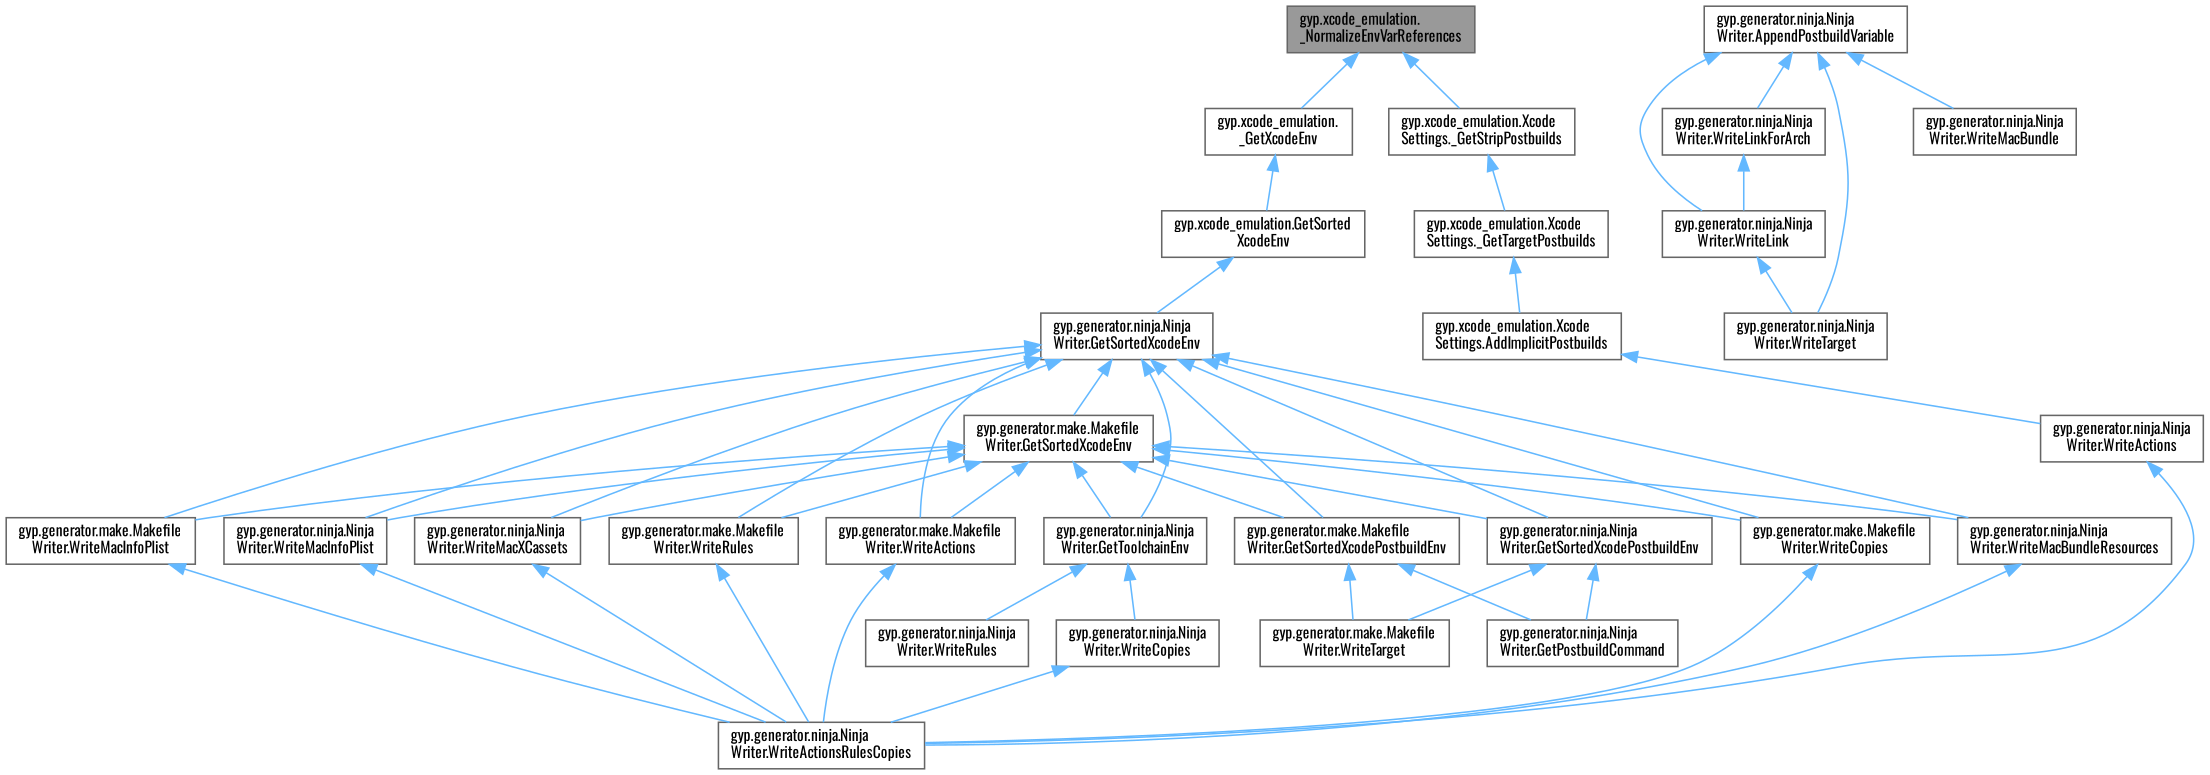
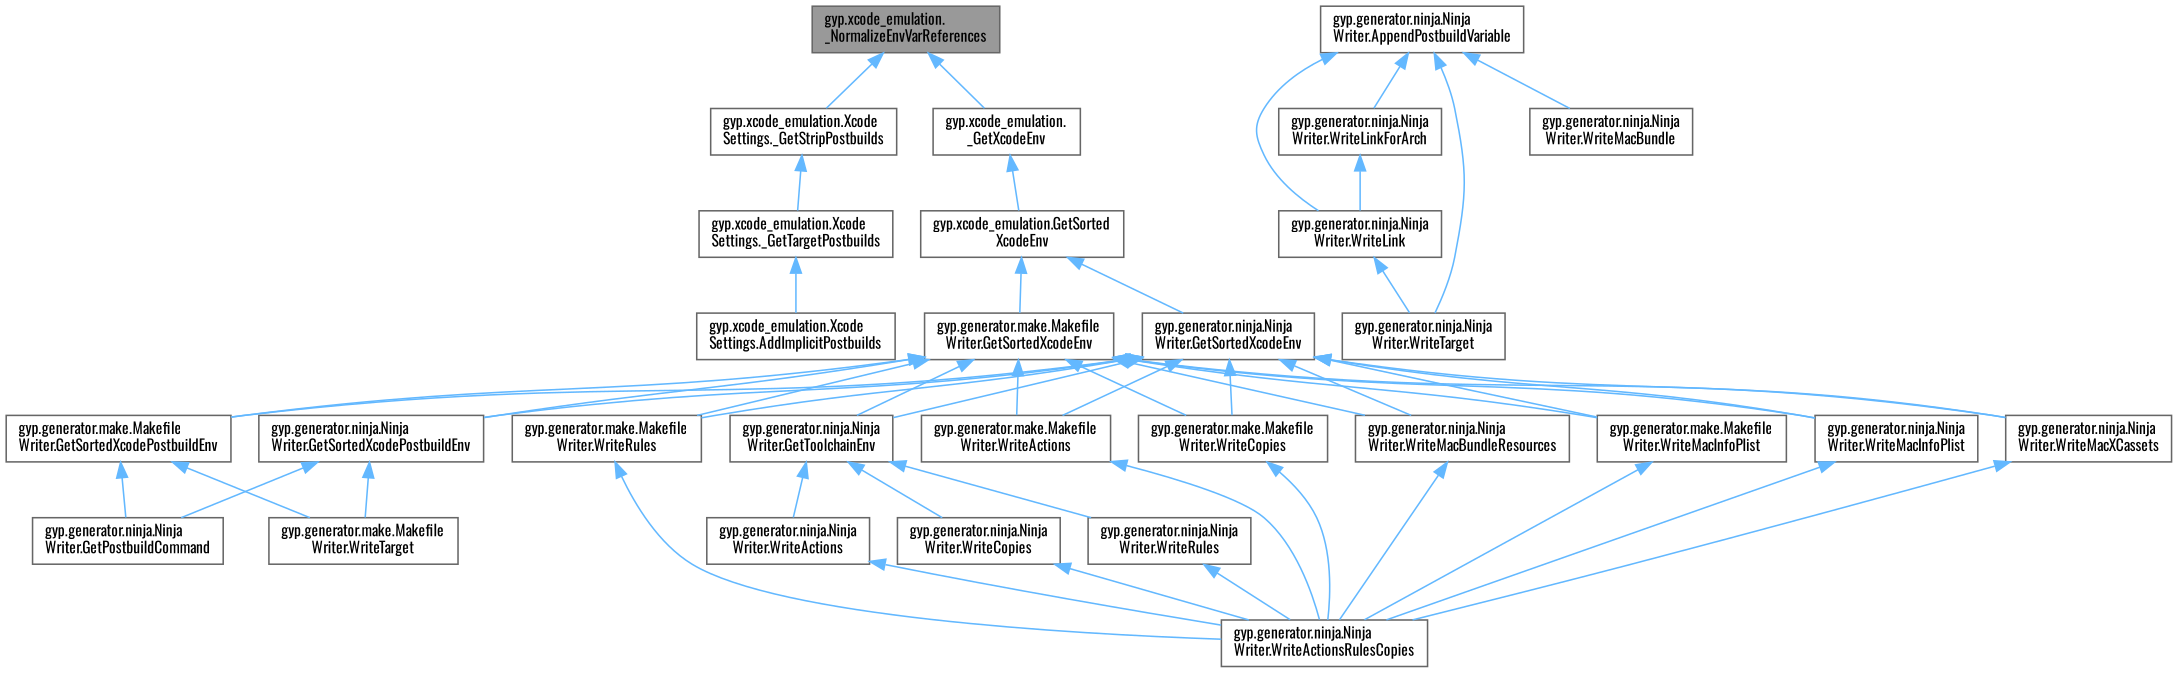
edge "gyp.generator.ninja.Ninja Writer.WriteActions" -> "gyp.xcode_emulation.Xcode Settings.AddImplicitPostbuilds": now "gyp.generator.ninja.Ninja Writer.WriteActions" -> "gyp.generator.ninja.Ninja Writer.GetToolchainEnv"
edge "gyp.generator.make.Makefile Writer.GetSortedXcodeEnv" -> "gyp.generator.ninja.Ninja Writer.GetSortedXcodeEnv": now "gyp.generator.make.Makefile Writer.GetSortedXcodeEnv" -> "gyp.xcode_emulation.GetSorted XcodeEnv"
edge "gyp.generator.ninja.Ninja Writer.WriteActionsRulesCopies" -> "gyp.generator.ninja.Ninja Writer.WriteRules": added
